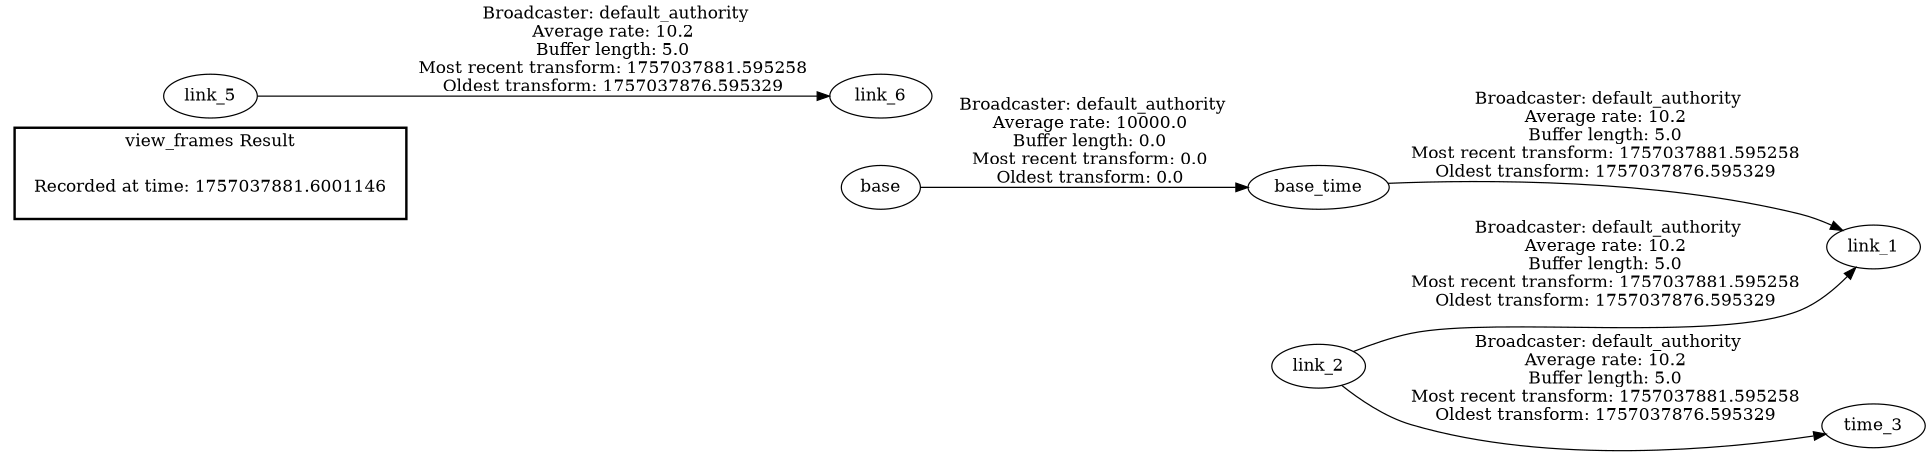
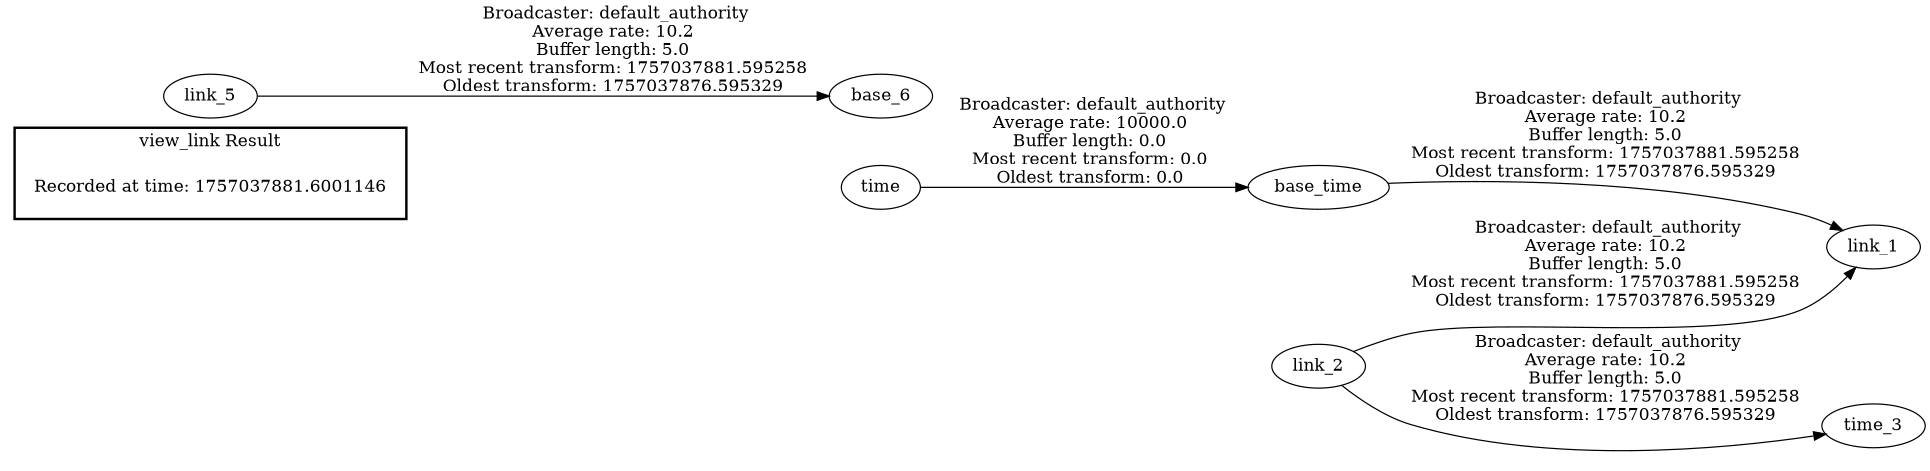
node "link_6": label "link_6" -> "base_6"
cluster "view_frames Result": label "view_frames Result" -> "view_link Result"
node "base": label "base" -> "time"
